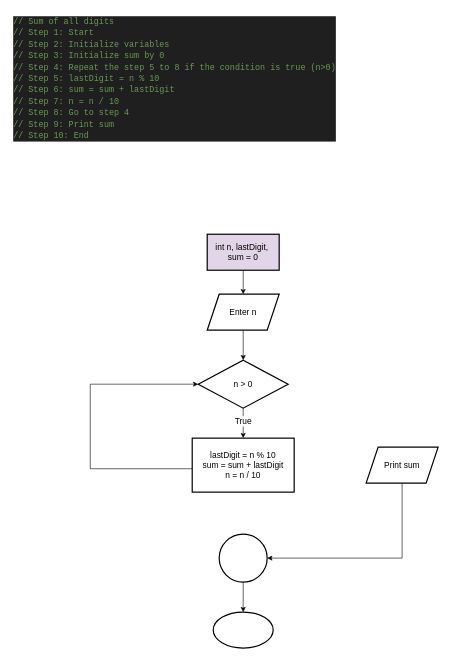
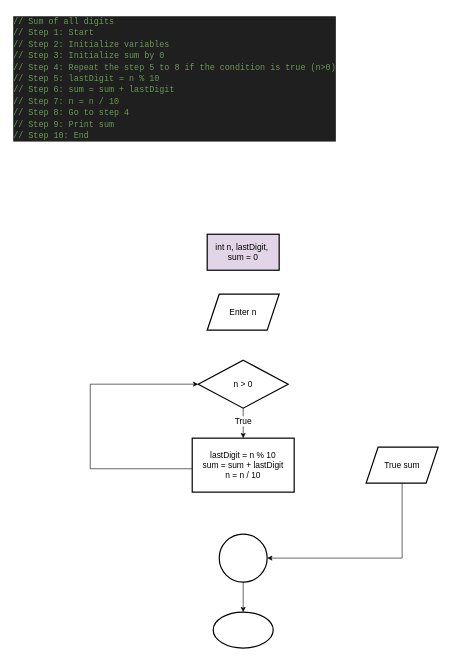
edge "int n, lastDigit, sum = 0" -> "Enter n": removed
edge "Enter n" -> "n > 0": removed
node "Print sum": label "Print sum" -> "True sum"
